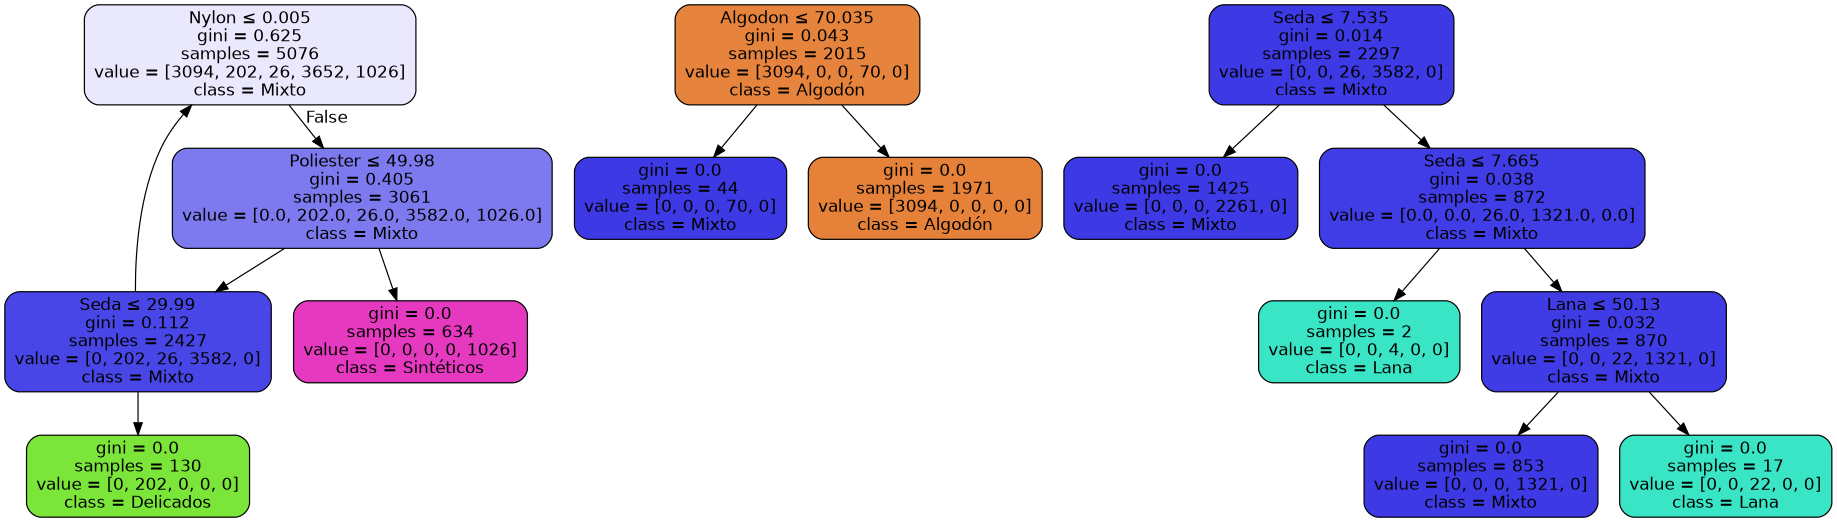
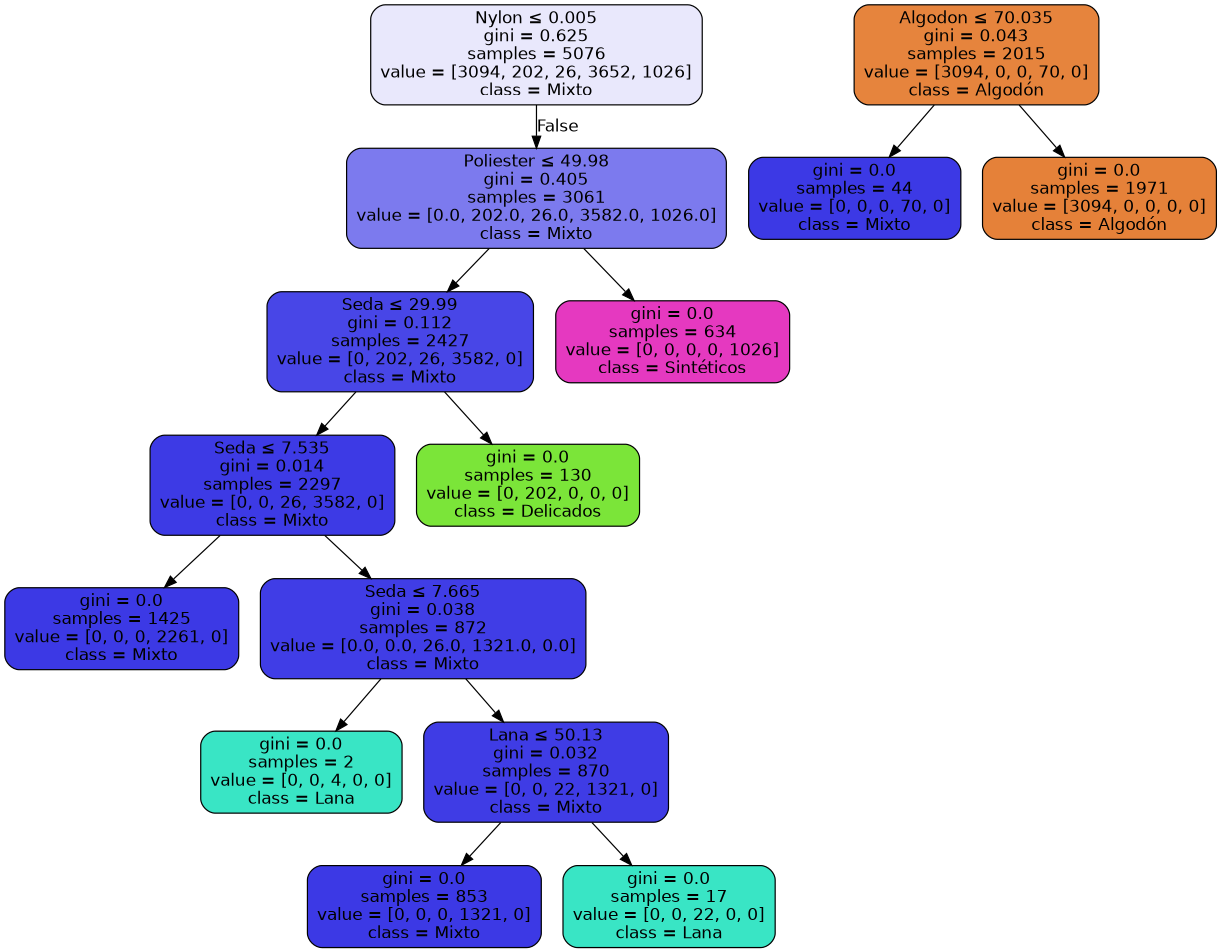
edge "Seda ≤ 29.99" -> "Nylon ≤ 0.005": now "Seda ≤ 29.99" -> "Seda ≤ 7.535"
